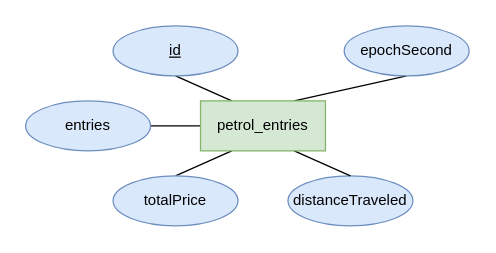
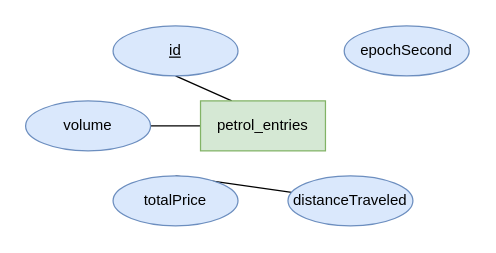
edge "epochSecond" -- "petrol_entries": removed
node "entries": label "entries" -> "volume"
edge "petrol_entries" -- "totalPrice": now "distanceTraveled" -- "totalPrice"
edge "petrol_entries" -- "distanceTraveled": removed
